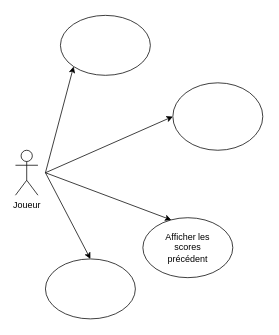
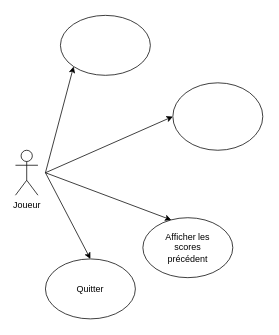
node "Quitter": added
